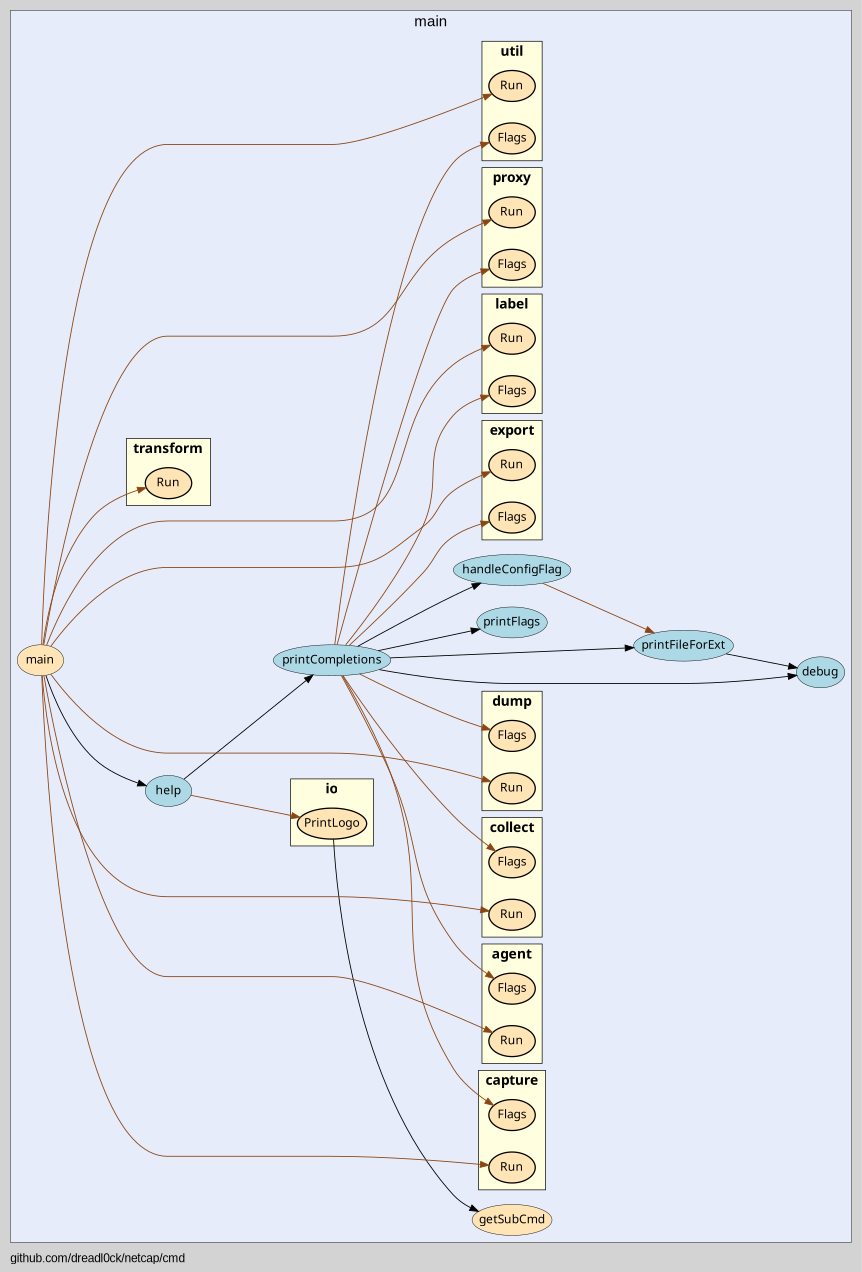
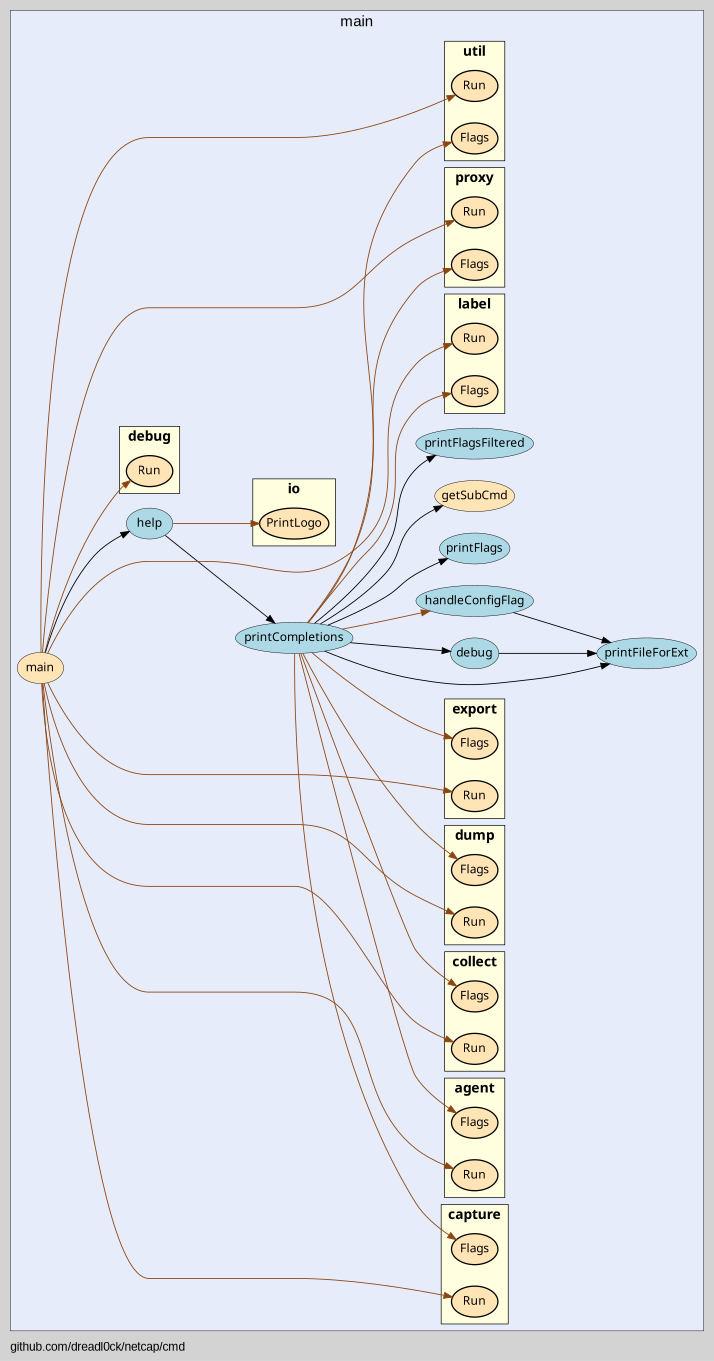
node "printFlagsFiltered": added
cluster "transform": label "transform" -> "debug"
edge "handleConfigFlag" -> "printFileForExt": color saddlebrown -> black
edge "printCompletions" -> "handleConfigFlag": color black -> saddlebrown
edge "printFileForExt" -> "debug": reversed
edge "PrintLogo" -> "getSubCmd": now "printCompletions" -> "getSubCmd"
